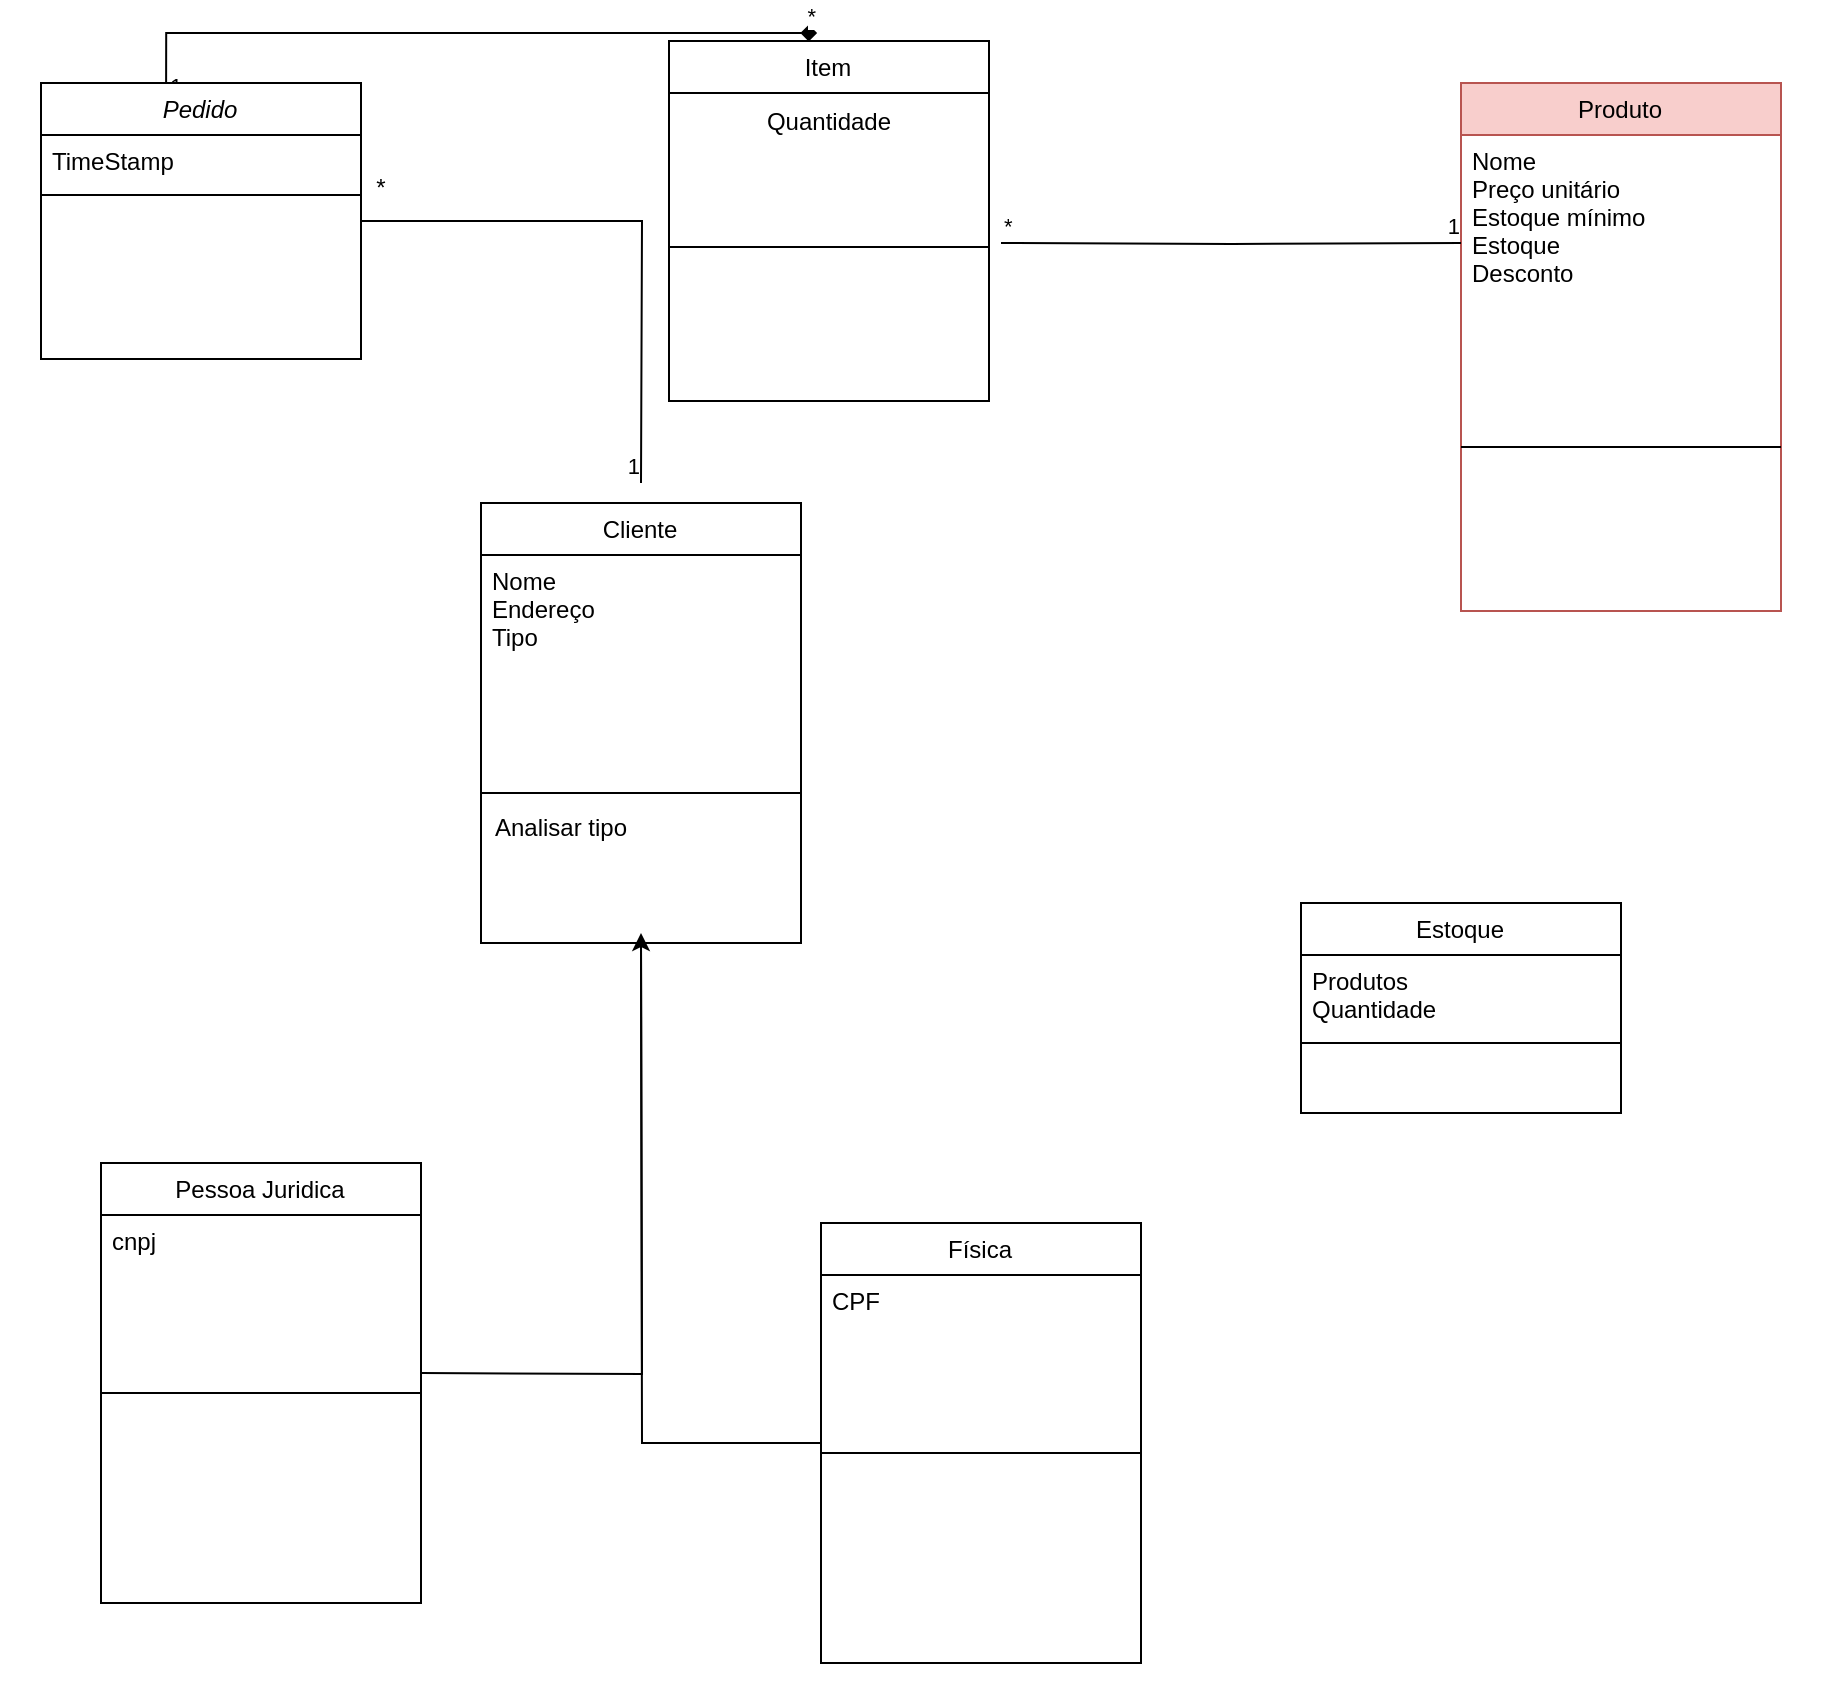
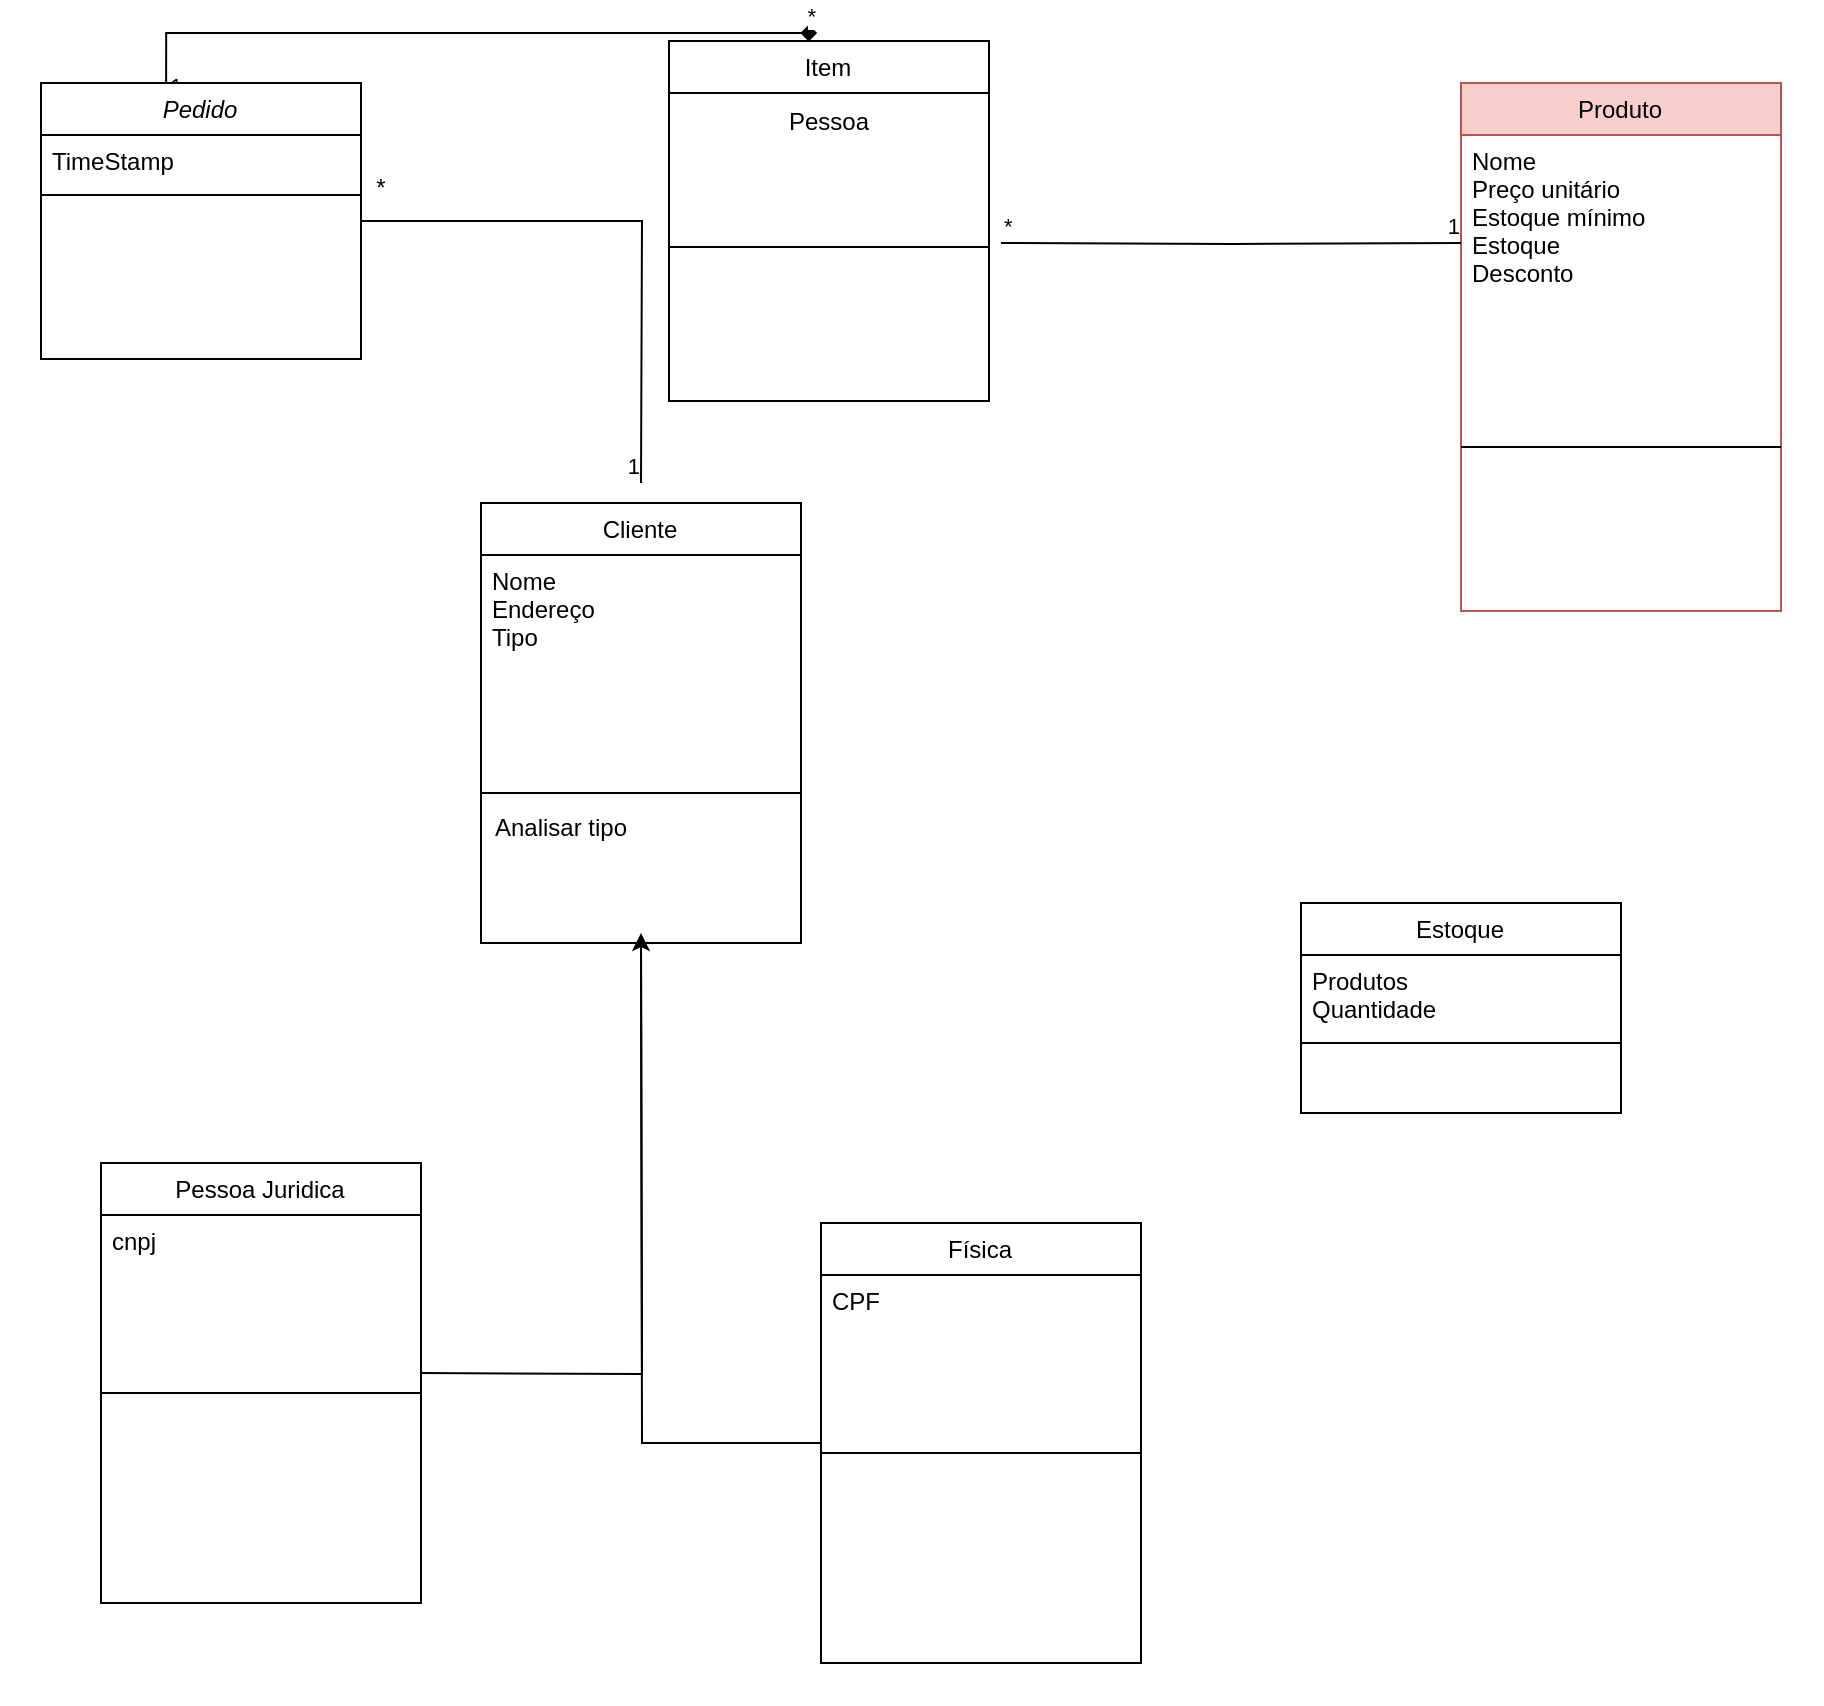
node "Quantidade": label "Quantidade" -> "Pessoa"
